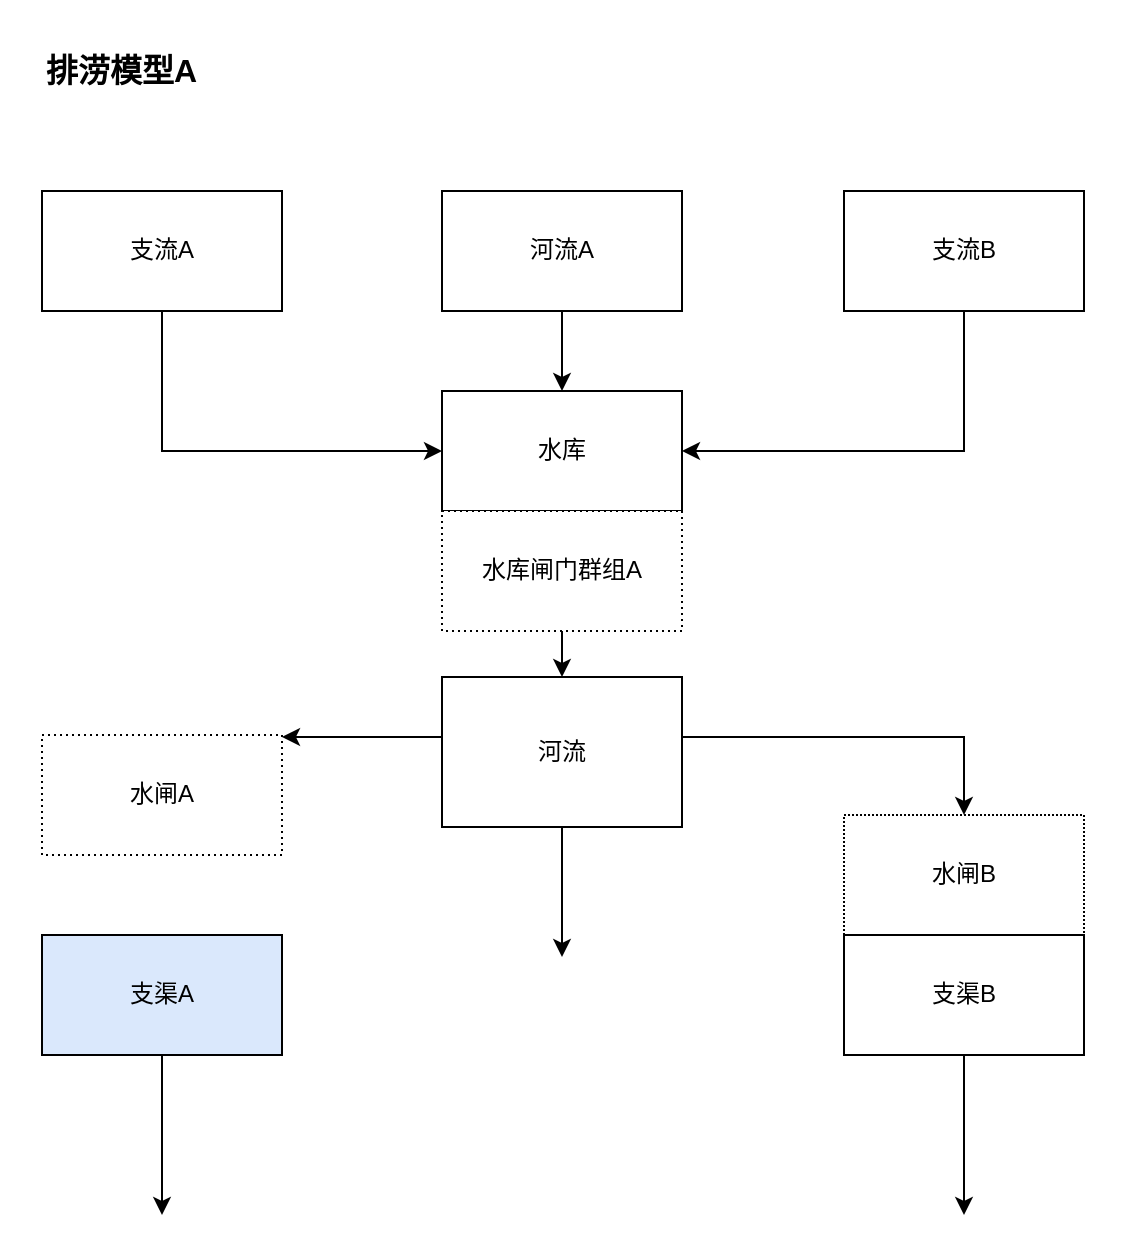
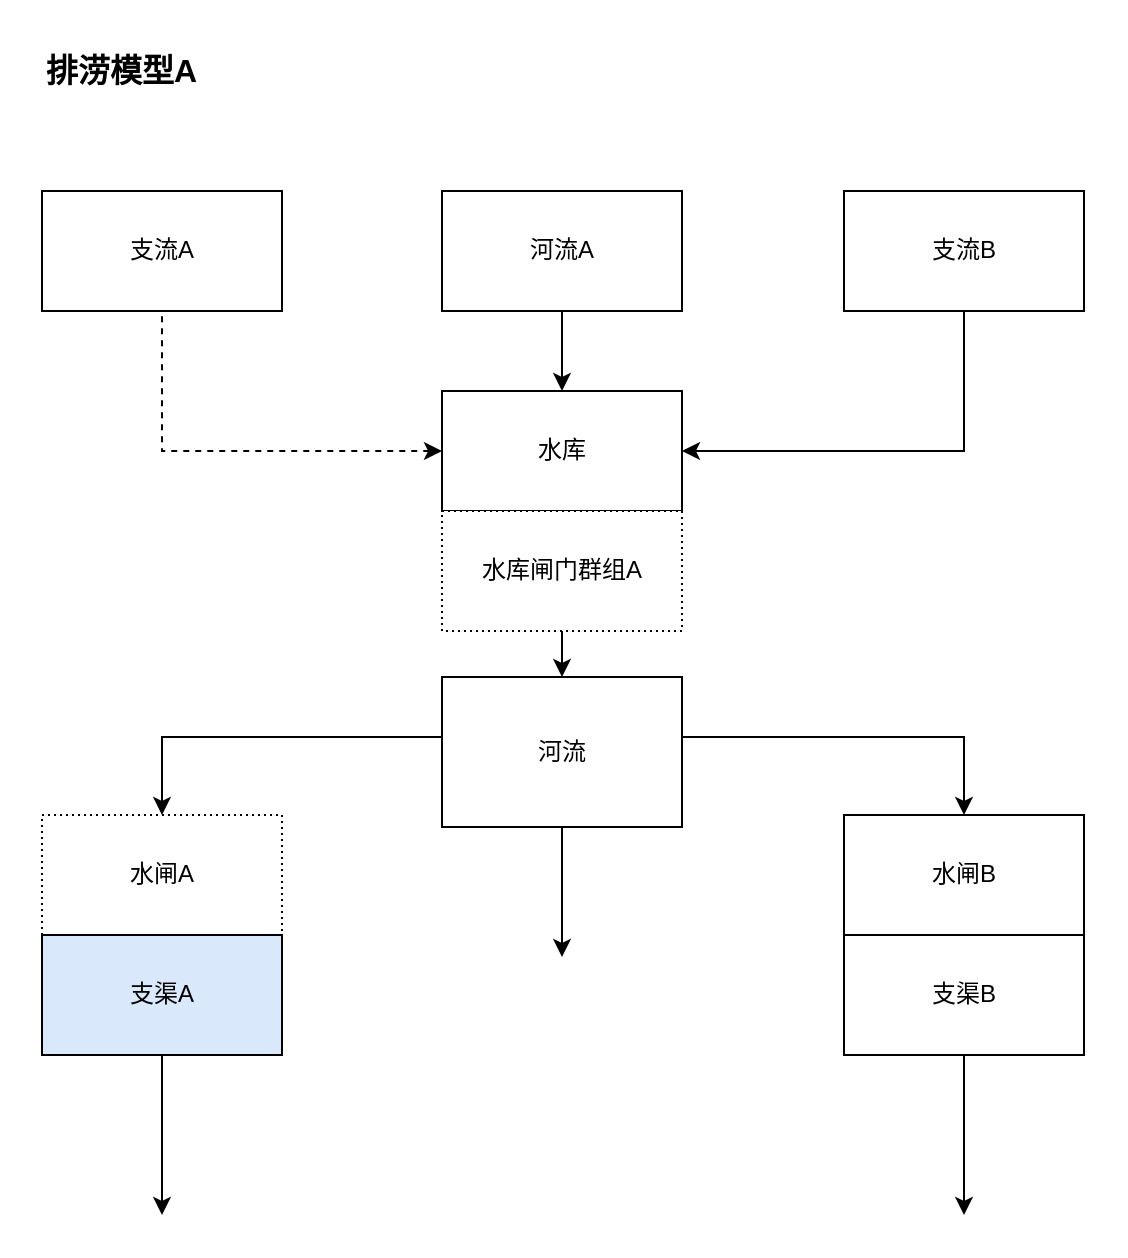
edge "支流A" -> "水库": style solid -> dashed
node "水闸A": moved (162, 795) -> (162, 875)
node "水闸B": style dashed -> solid
